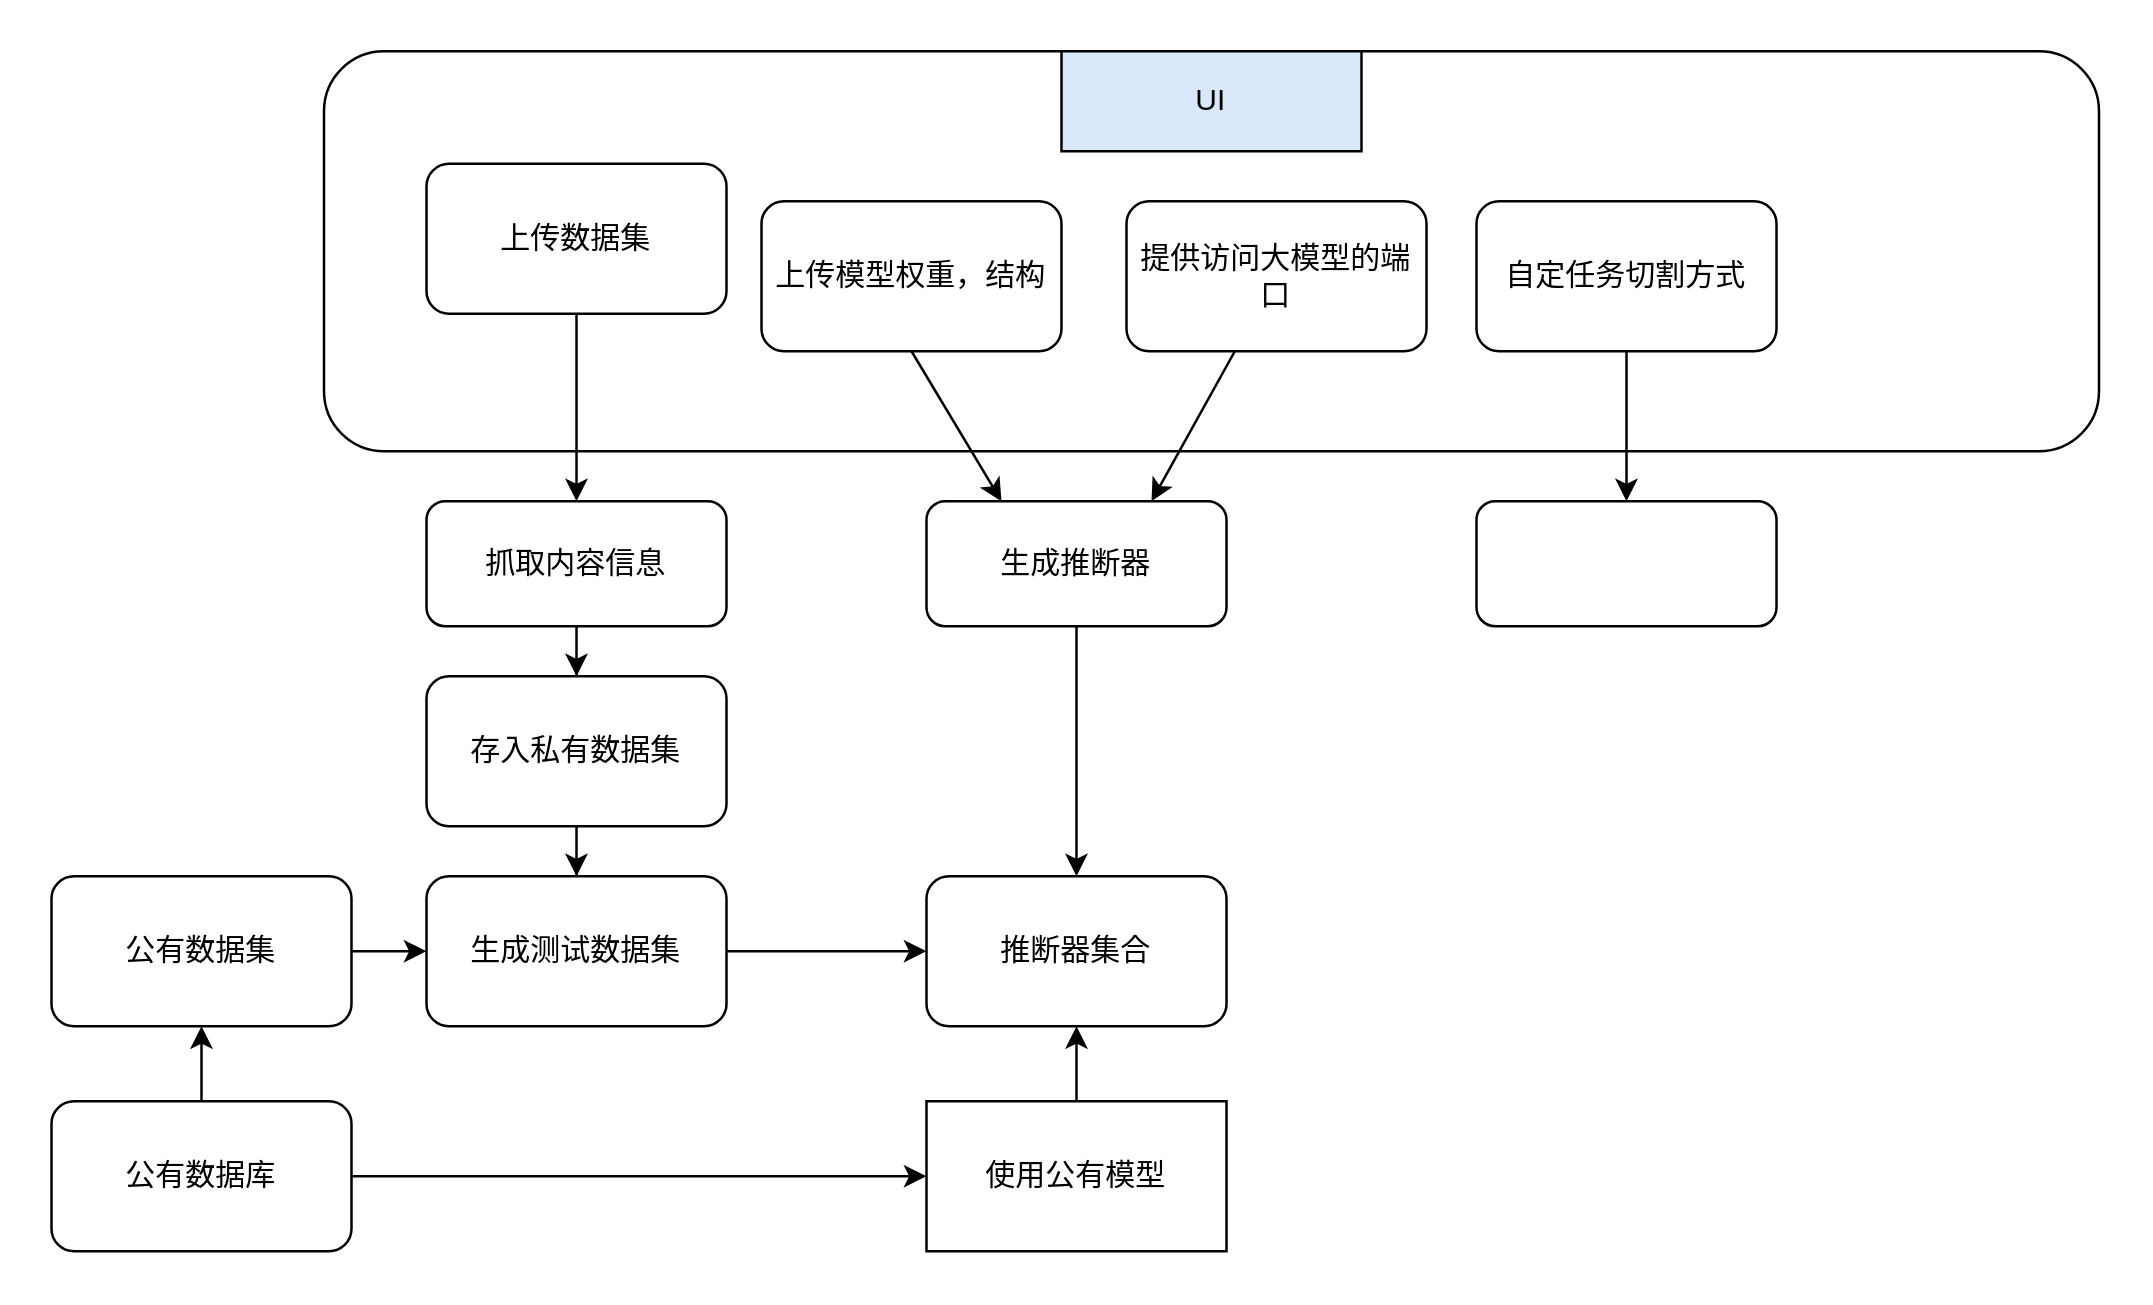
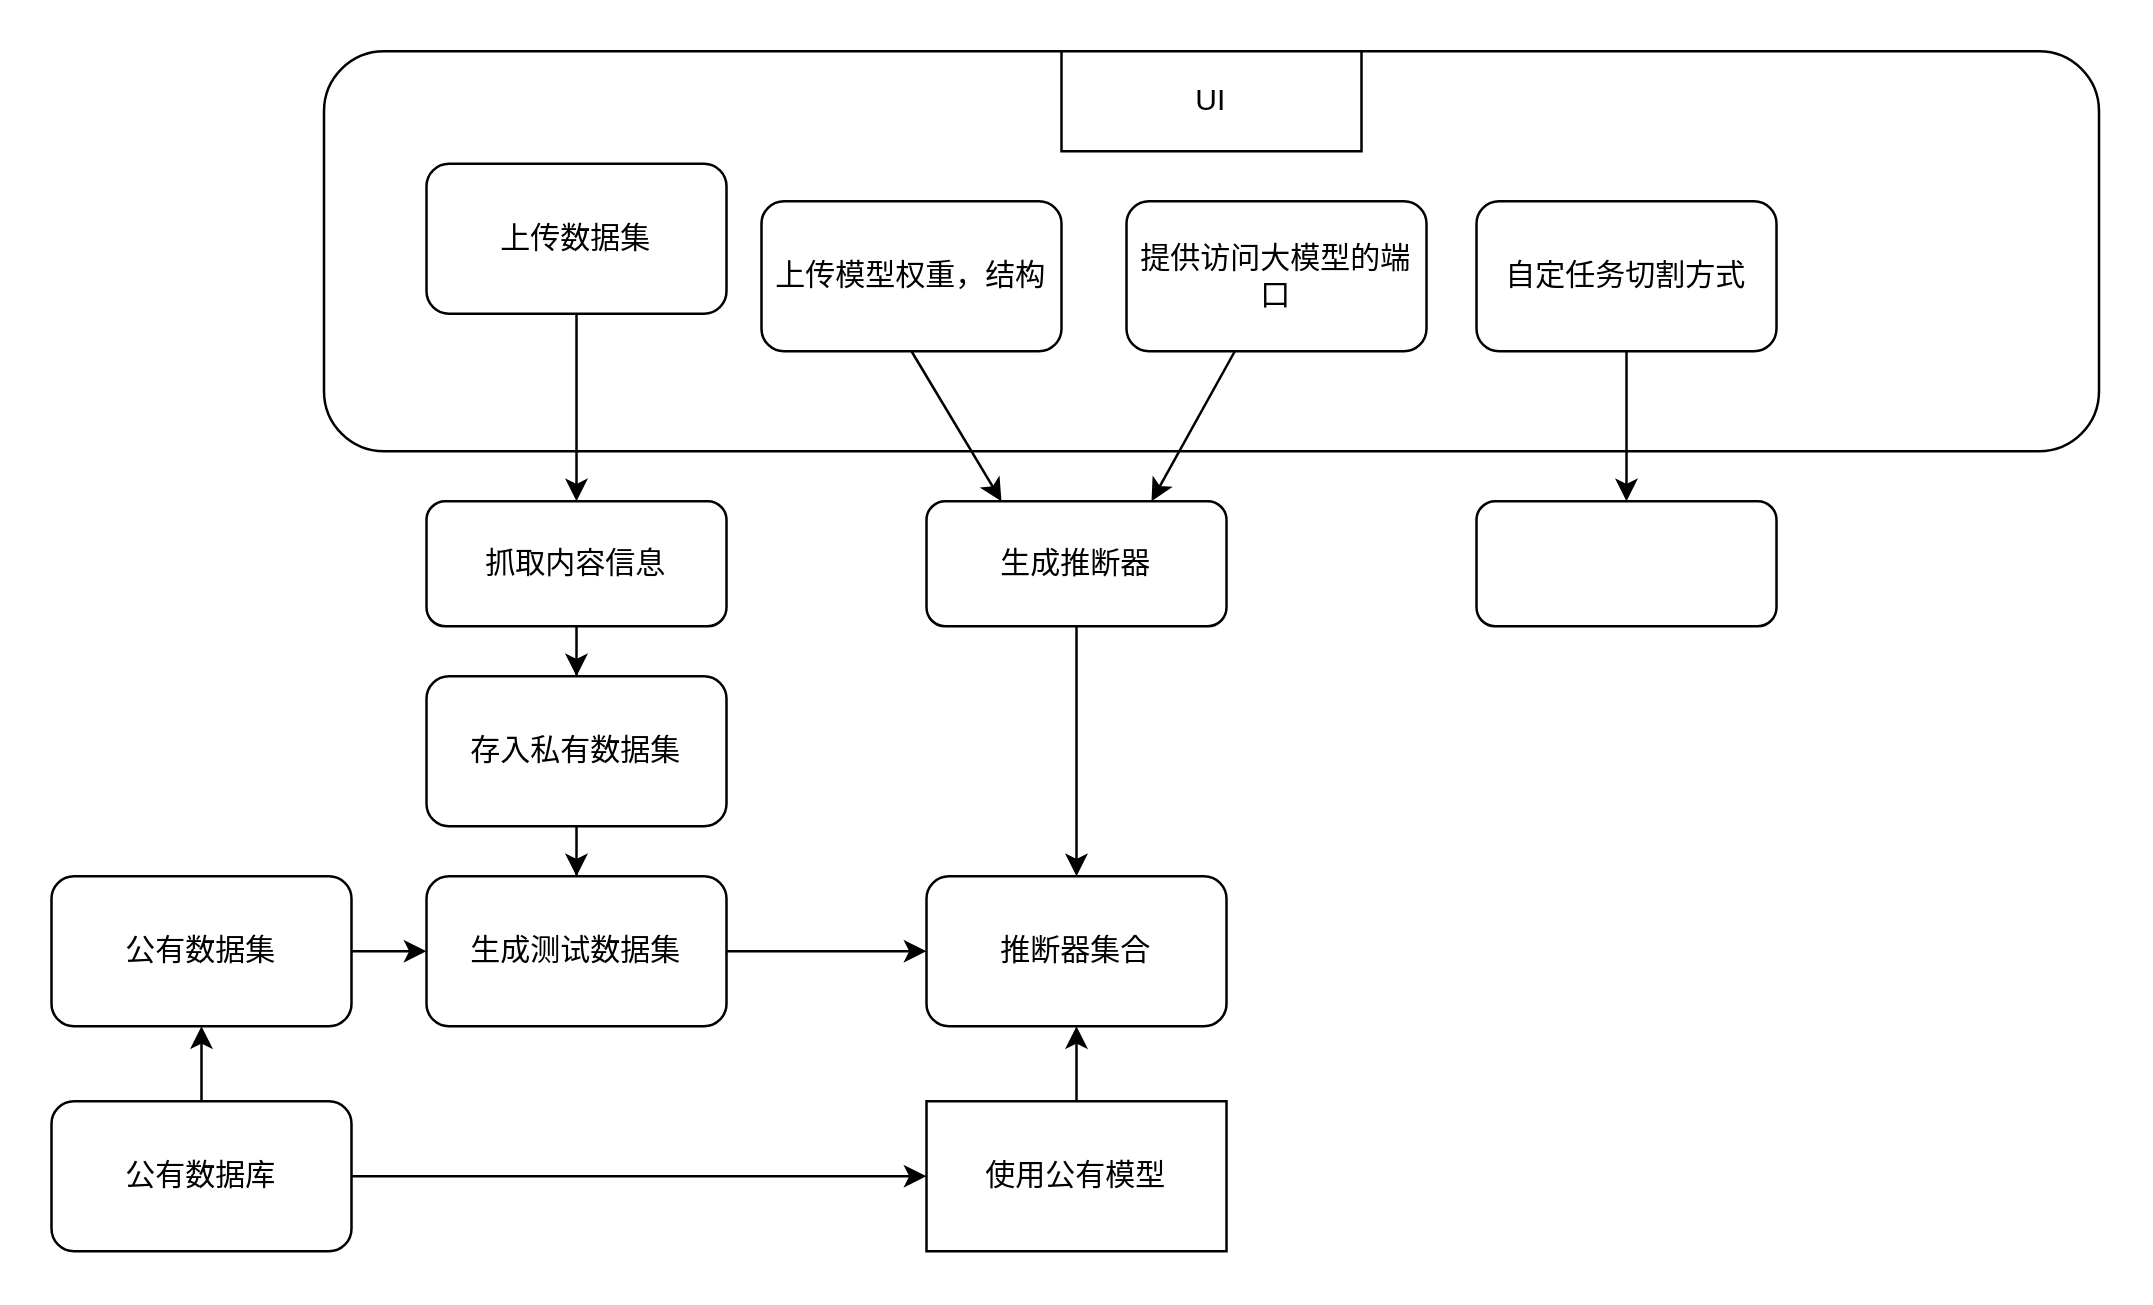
node "UI": fillcolor #dae8fc -> #ffffff
